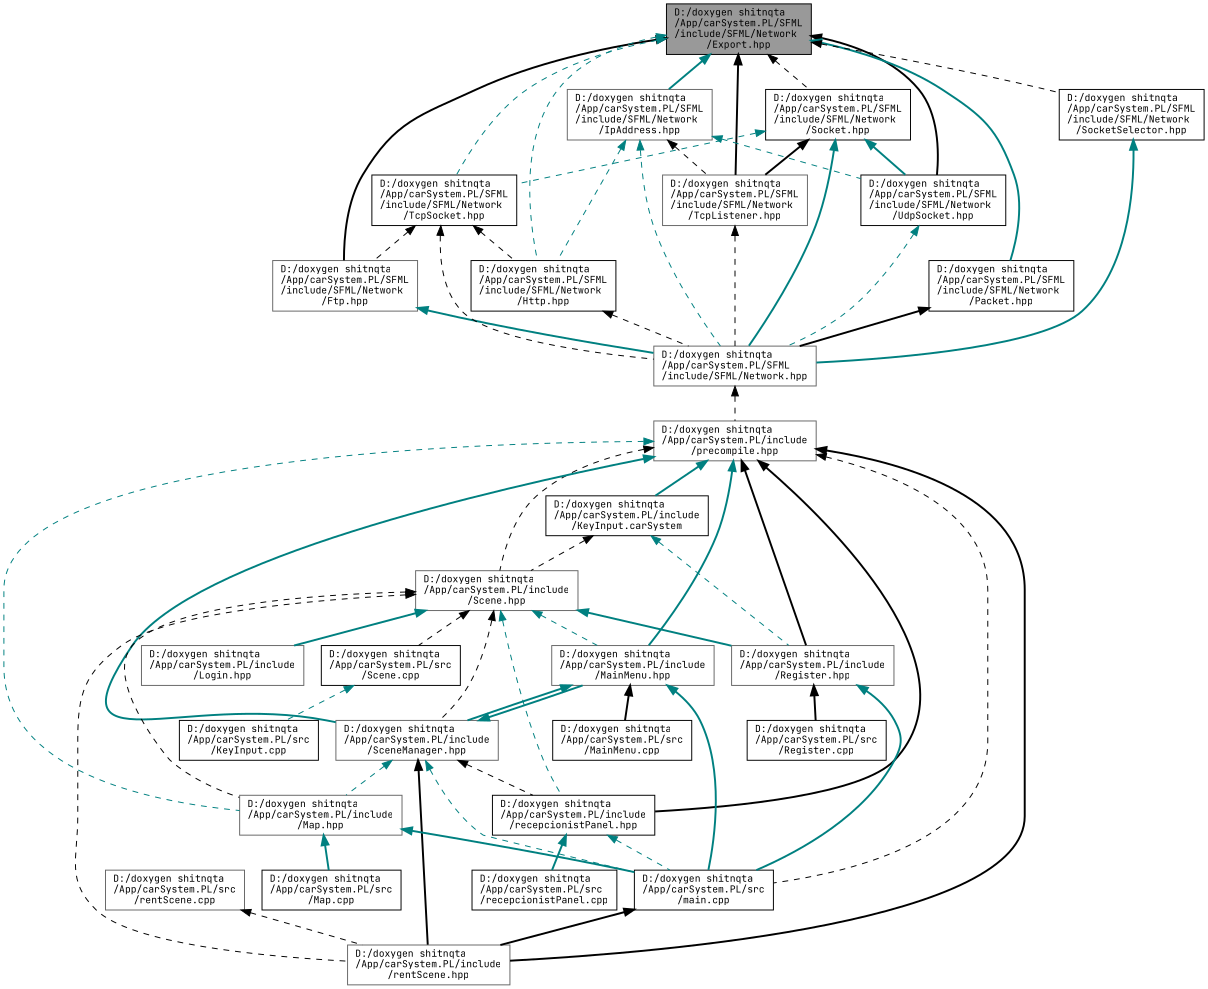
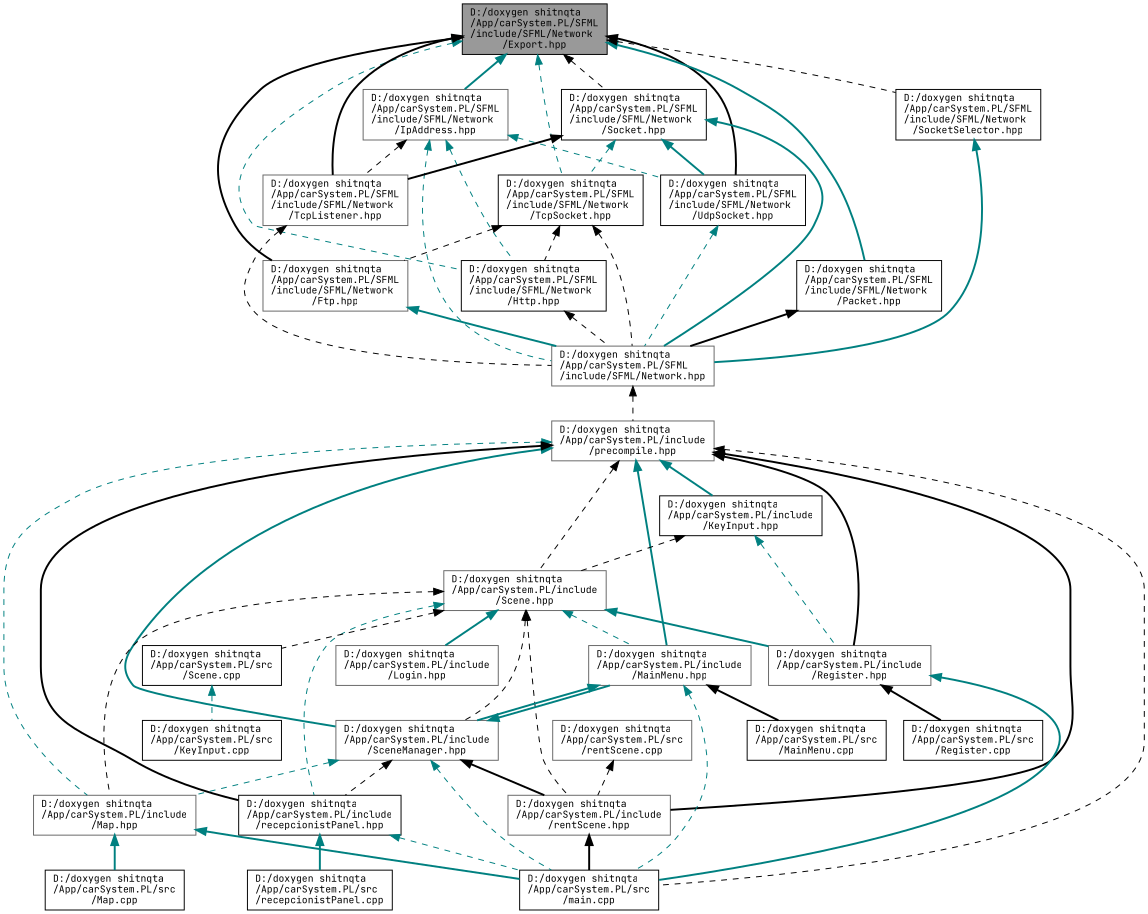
node "D:/doxygen shitnqta /App/carSystem.PL/include /KeyInput.carSystem": label "D:/doxygen shitnqta /App/carSystem.PL/include /KeyInput.carSystem" -> "D:/doxygen shitnqta /App/carSystem.PL/include /KeyInput.hpp"
edge "D:/doxygen shitnqta /App/carSystem.PL/src /main.cpp" -> "D:/doxygen shitnqta /App/carSystem.PL/include /MainMenu.hpp": style bold -> dashed
edge "D:/doxygen shitnqta /App/carSystem.PL/include /rentScene.hpp" -> "D:/doxygen shitnqta /App/carSystem.PL/src /main.cpp": reversed
